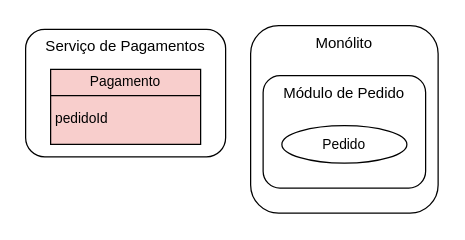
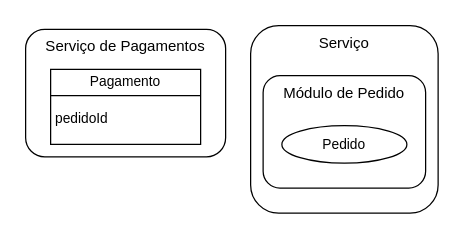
node "Monólito": label "Monólito" -> "Serviço"
node "Pagamento": fillcolor #f8cecc -> #ffffff
